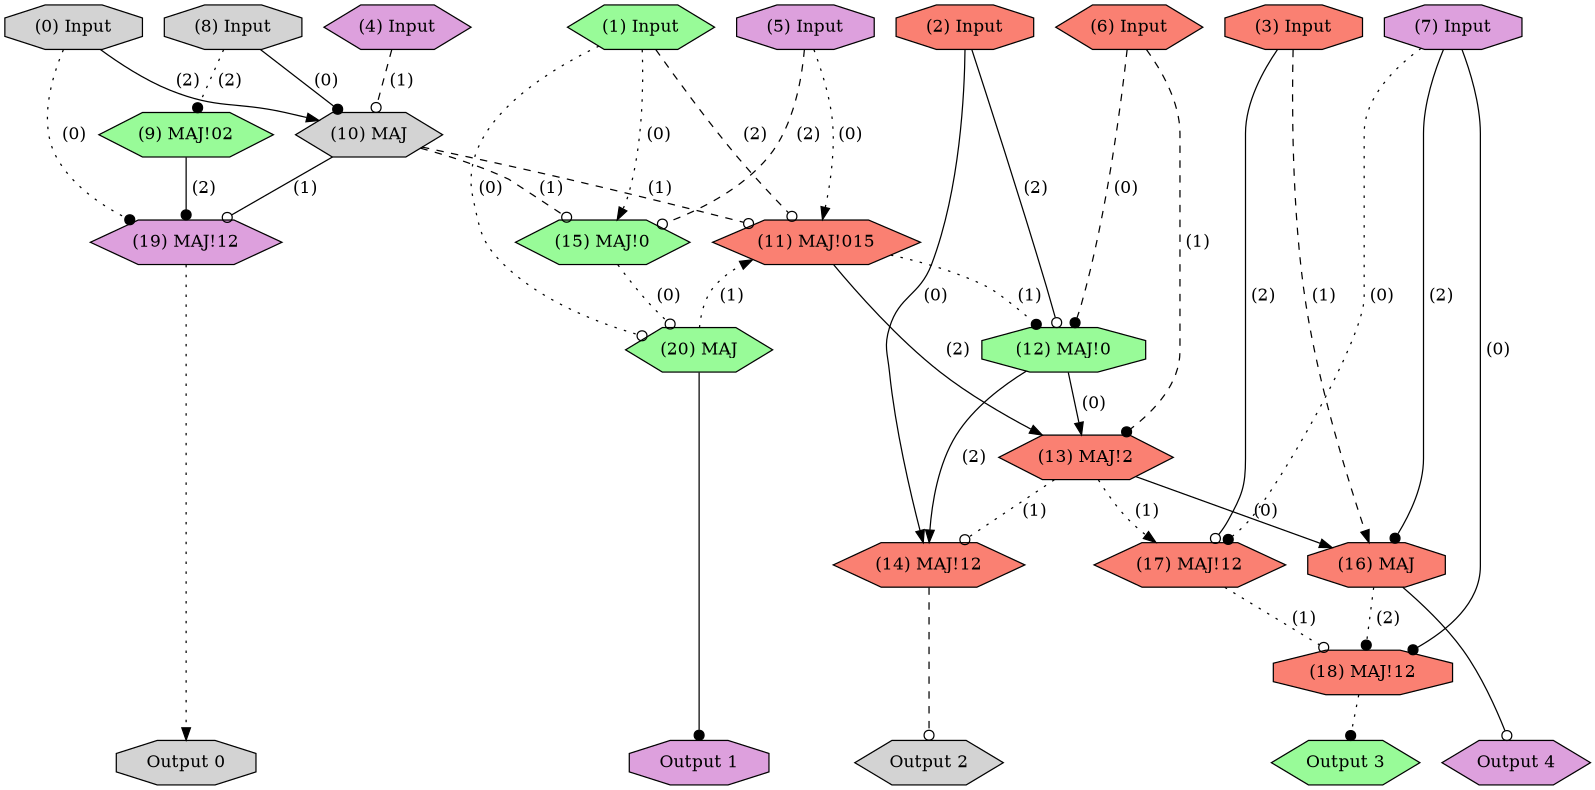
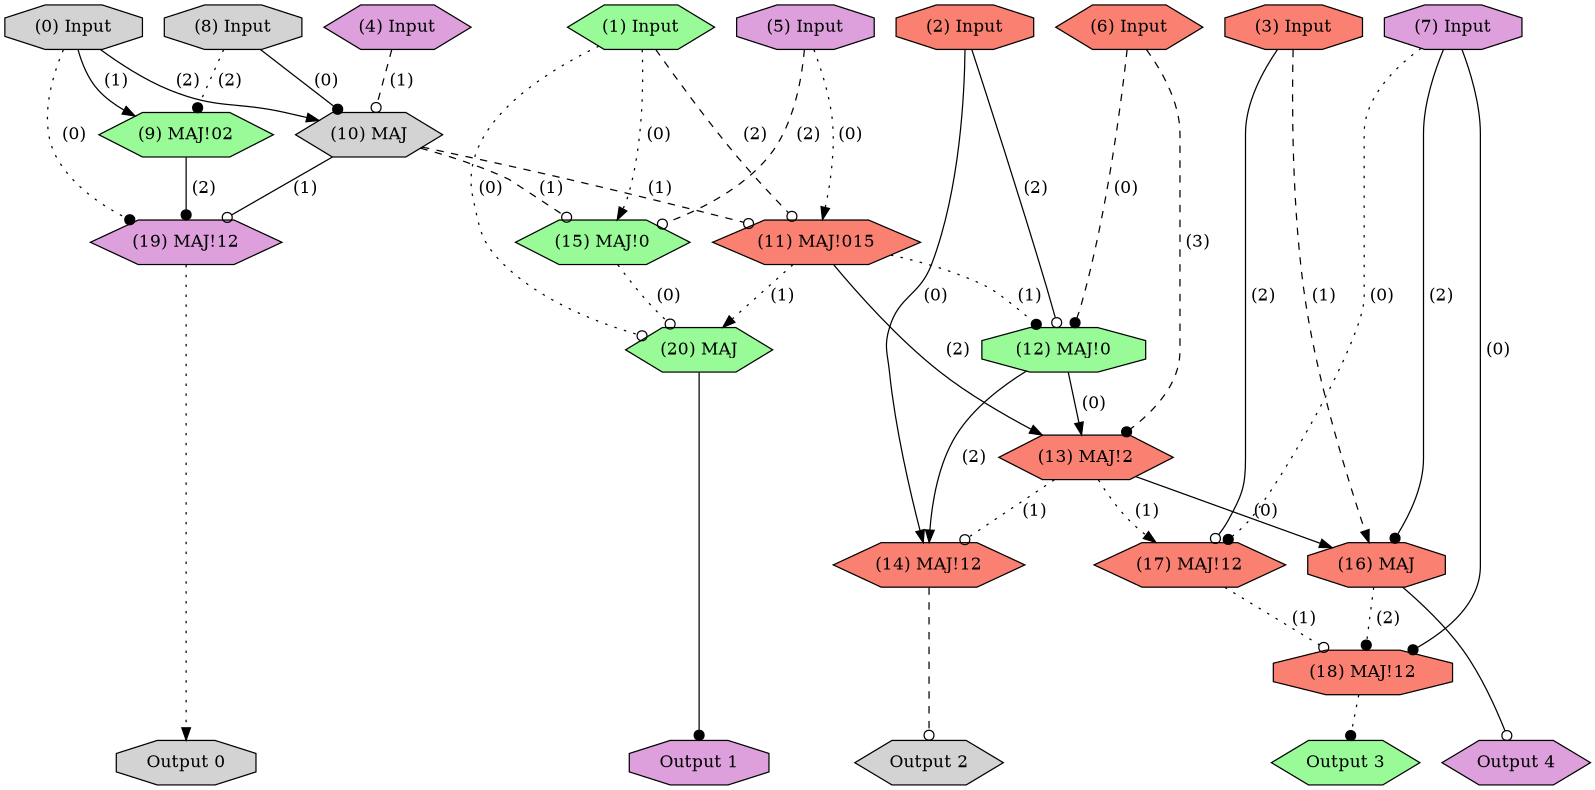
edge "(0) Input" -> "(9) MAJ!02": added, label "(1)"
edge "(6) Input" -> "(13) MAJ!2": label " (1)" -> " (3)"
edge "(20) MAJ" -> "(11) MAJ!015": reversed
